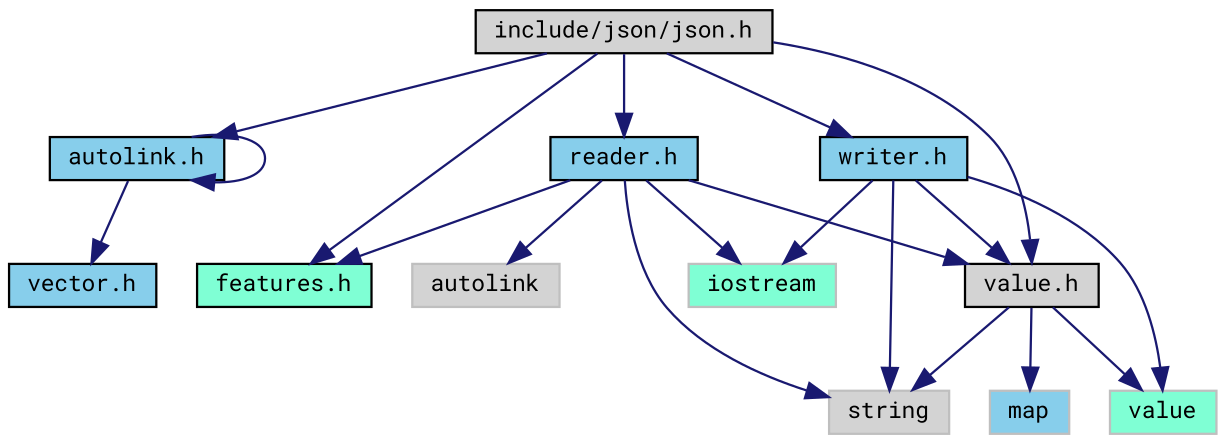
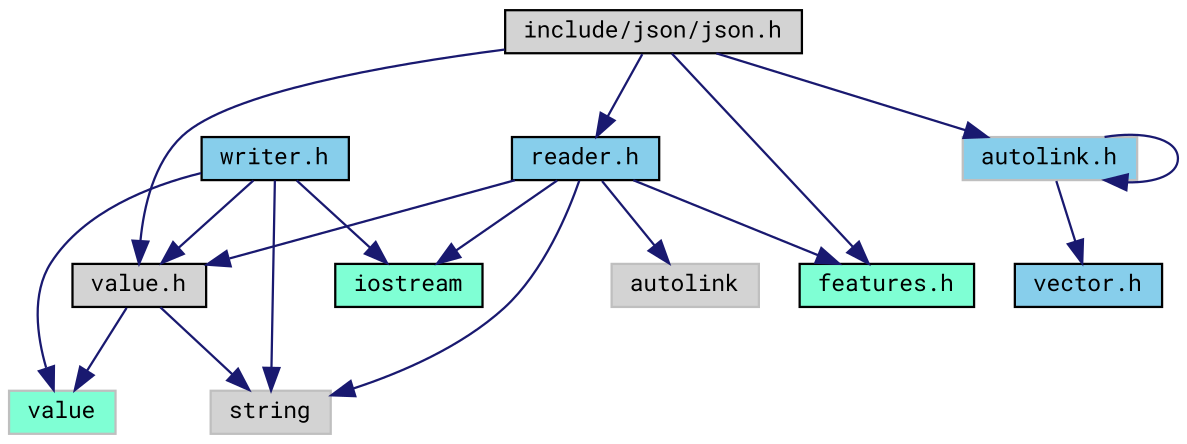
edge "include/json/json.h" -> "writer.h": removed
node "autolink.h": color black -> grey75
node "iostream": color grey75 -> black
node "map": removed
